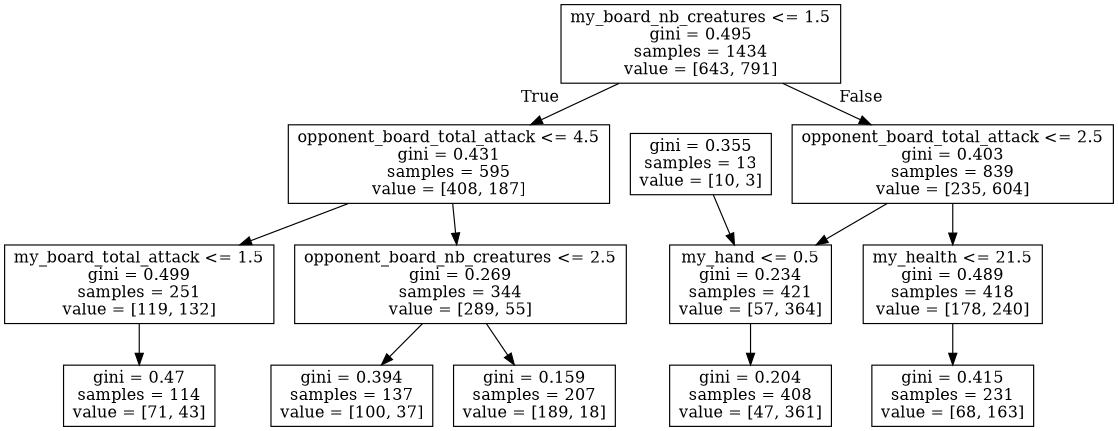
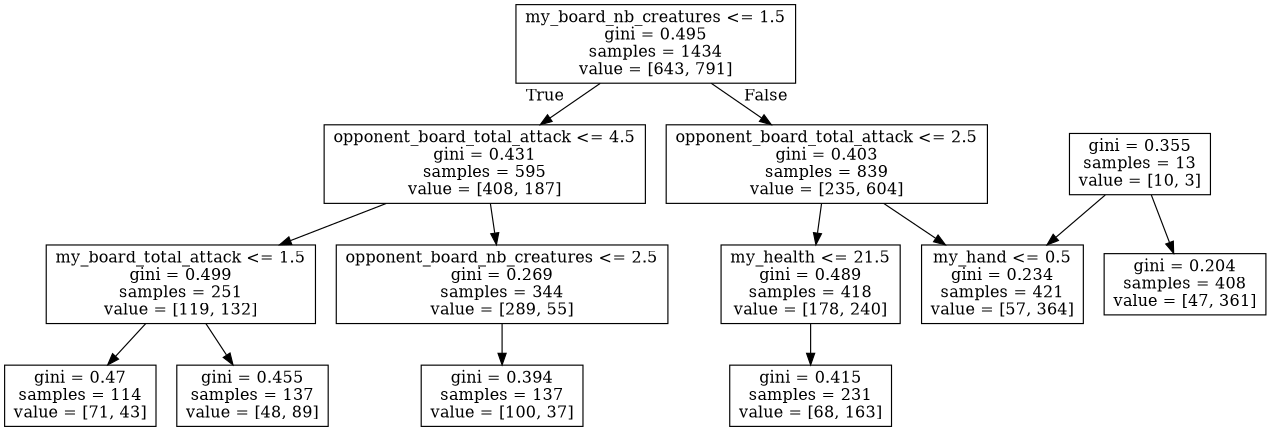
edge "my_hand <= 0.5 gini = 0.234 samples = 421 value = [57, 364]" -> "gini = 0.204 samples = 408 value = [47, 361]": now "gini = 0.355 samples = 13 value = [10, 3]" -> "gini = 0.204 samples = 408 value = [47, 361]"
node "gini = 0.455 samples = 137 value = [48, 89]": added
node "gini = 0.159 samples = 207 value = [189, 18]": removed
